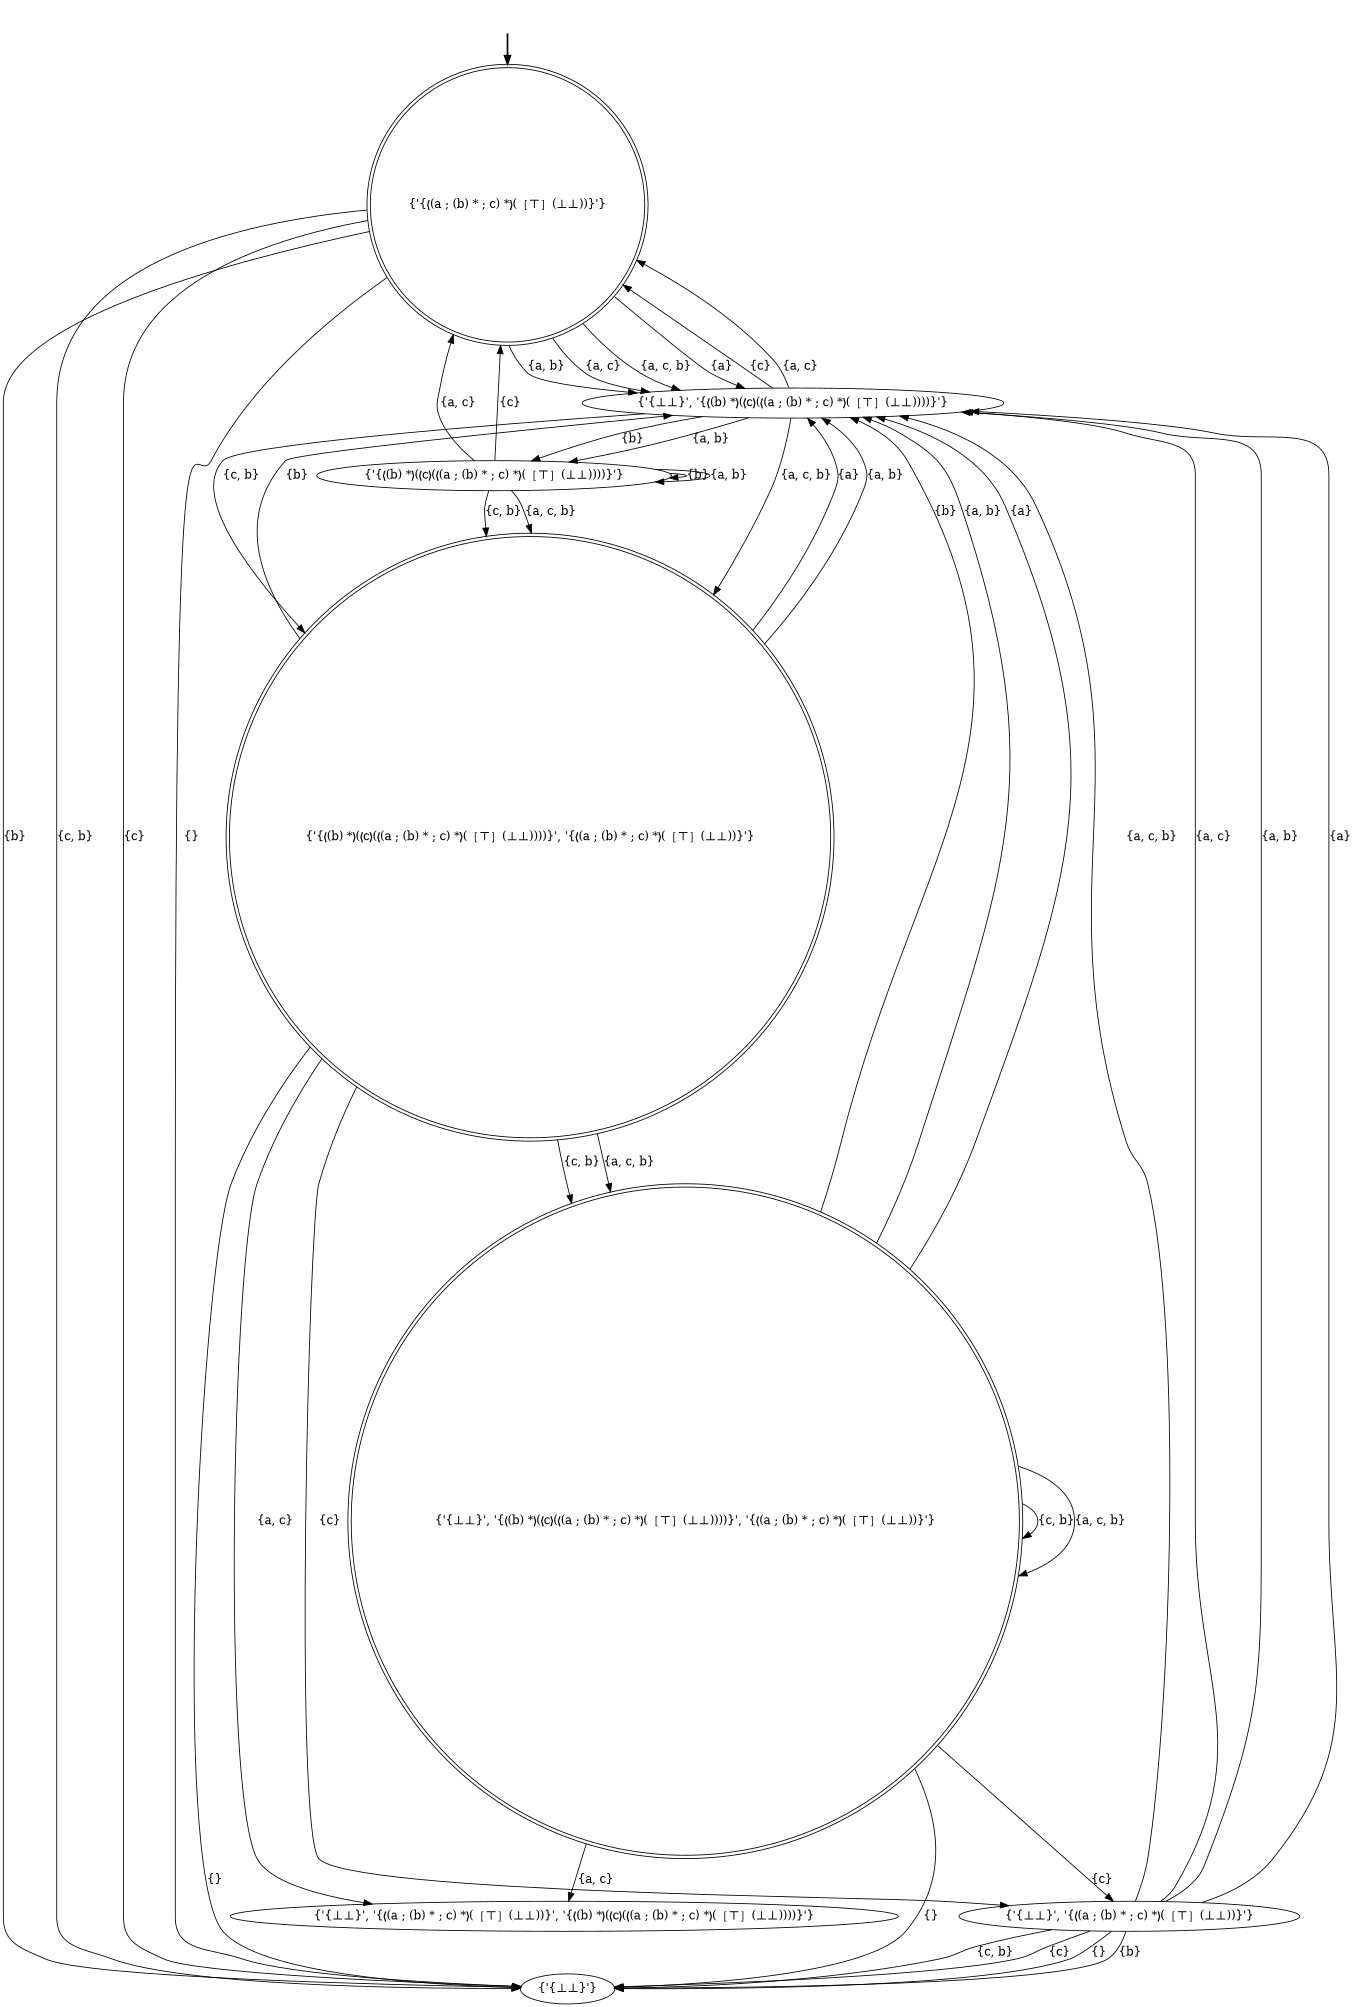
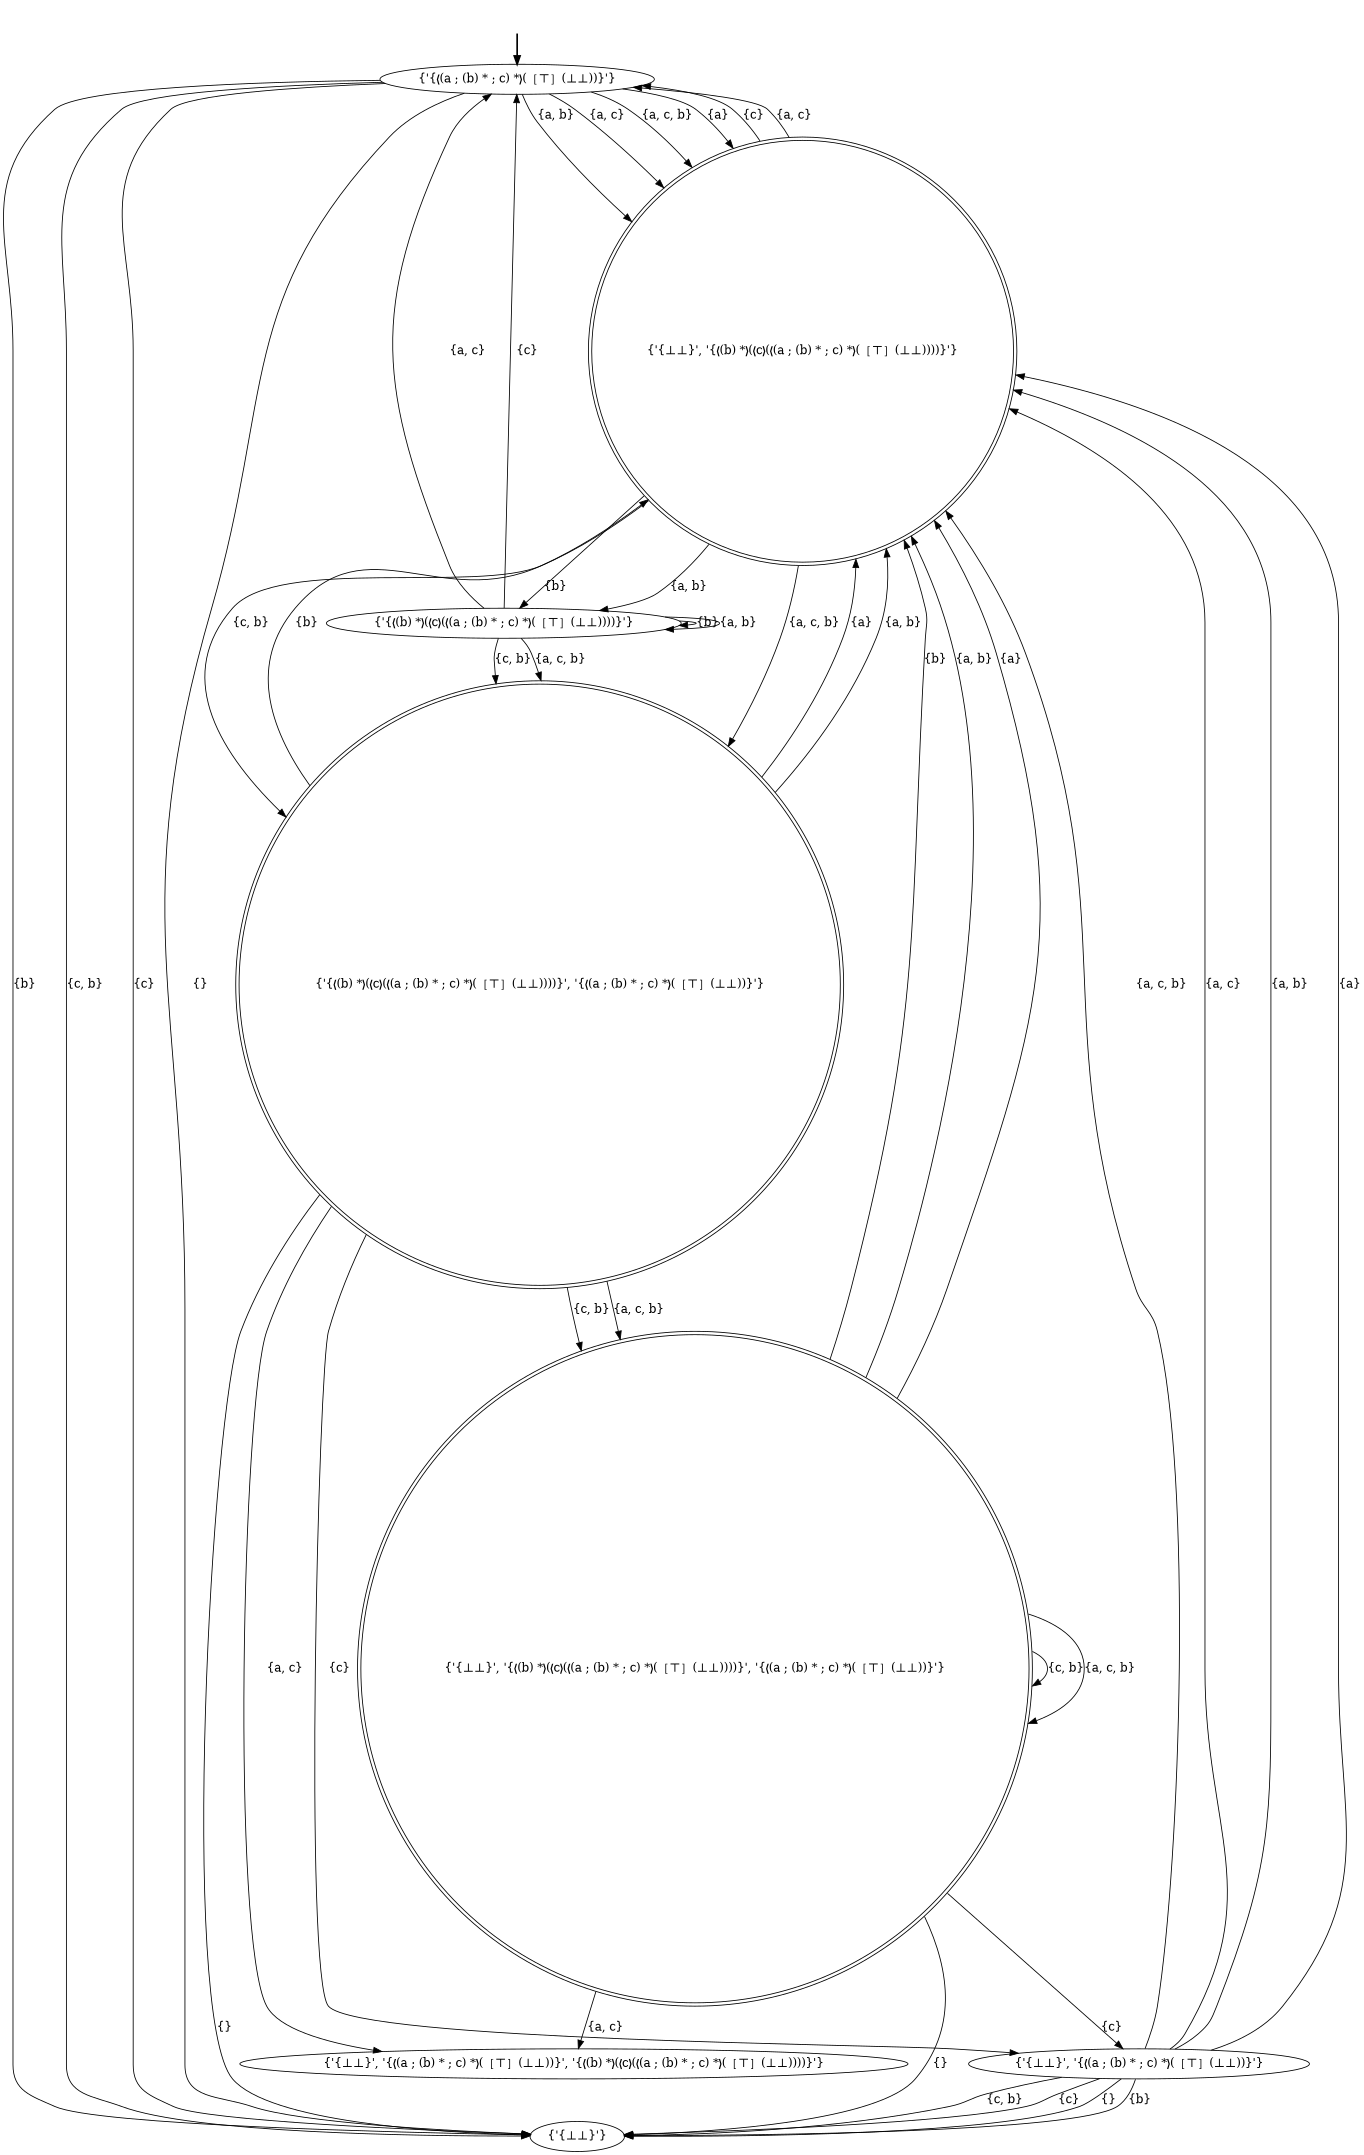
node "{'{❬(a ; (b) * ; c) *❭(［⊤］(⊥⊥))}'}": shape doublecircle -> ellipse
node "{'{⊥⊥}', '{❬(b) *❭(❬c❭(❬(a ; (b) * ; c) *❭(［⊤］(⊥⊥))))}'}": shape ellipse -> doublecircle
